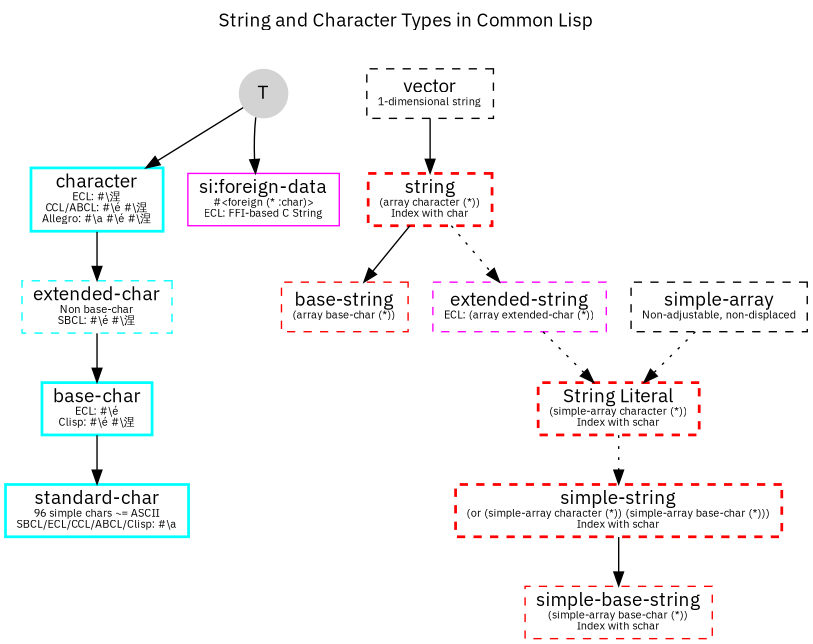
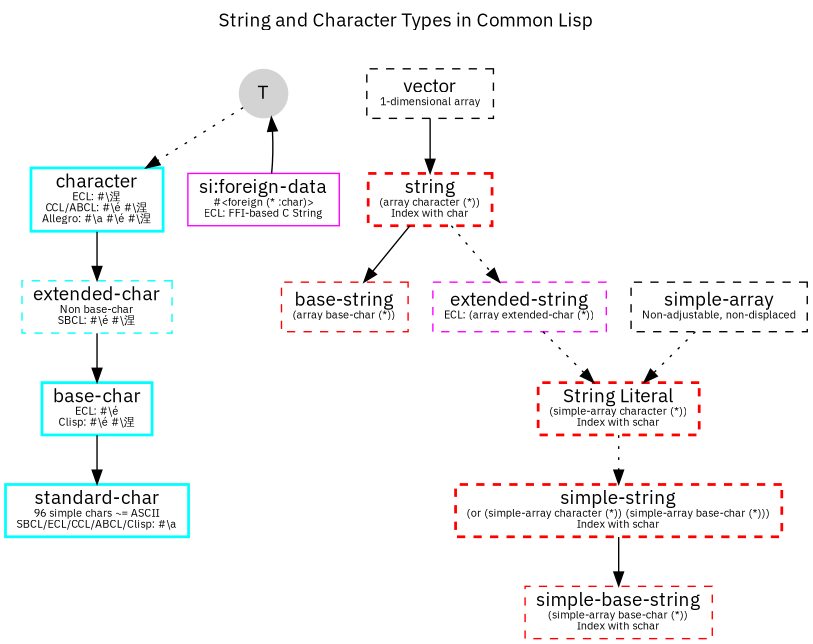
node "vector": text "1-dimensional string" -> "1-dimensional array"
edge "T" -> "character": style solid -> dotted
edge "T" -> "si:foreign-data": reversed
